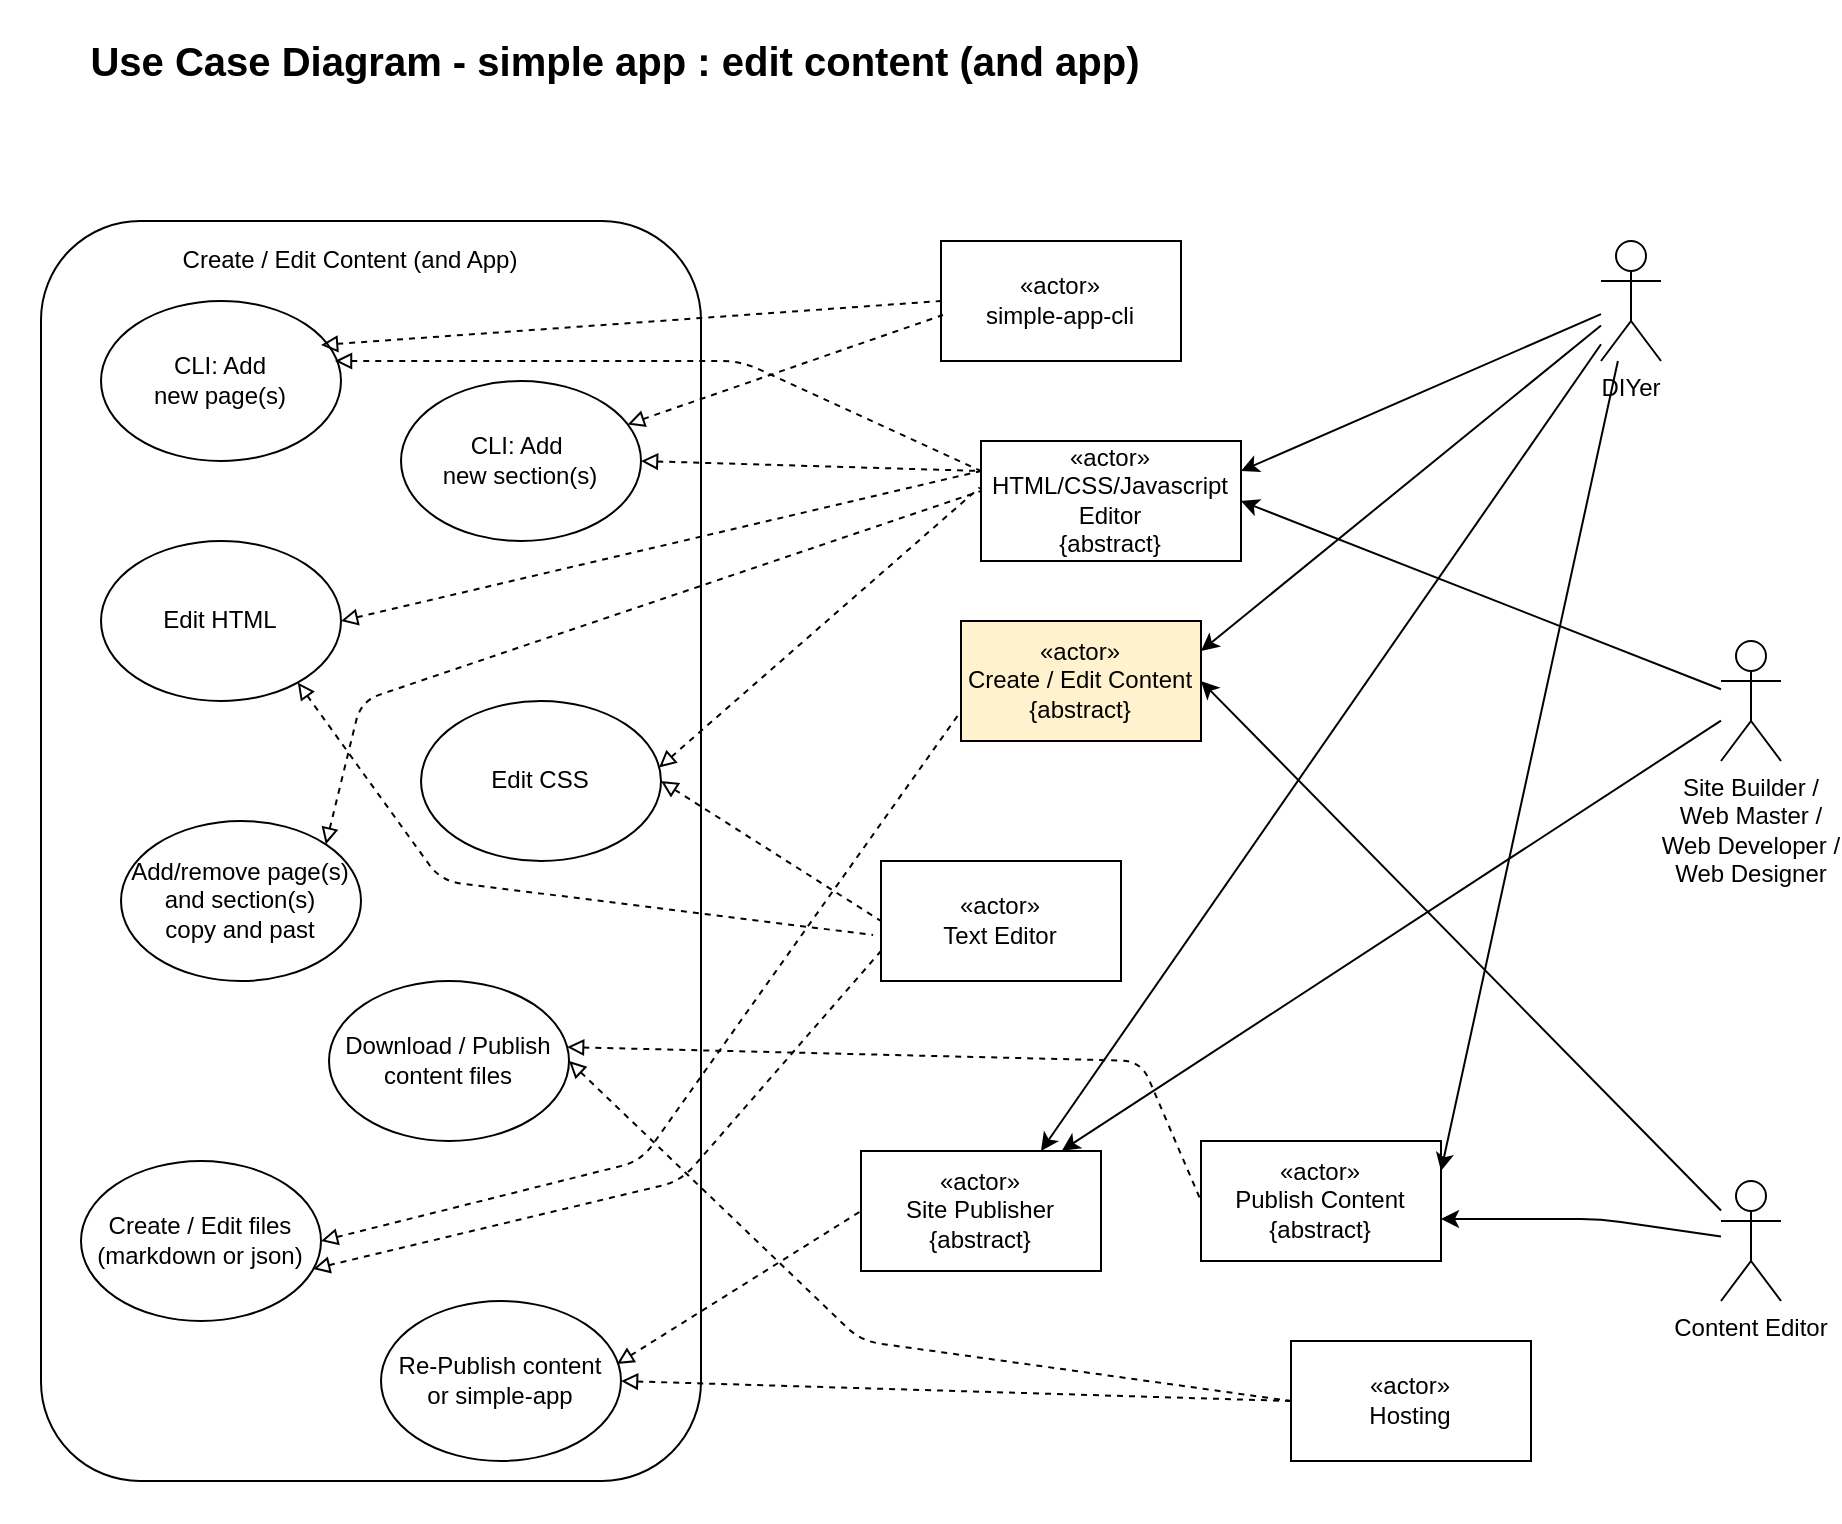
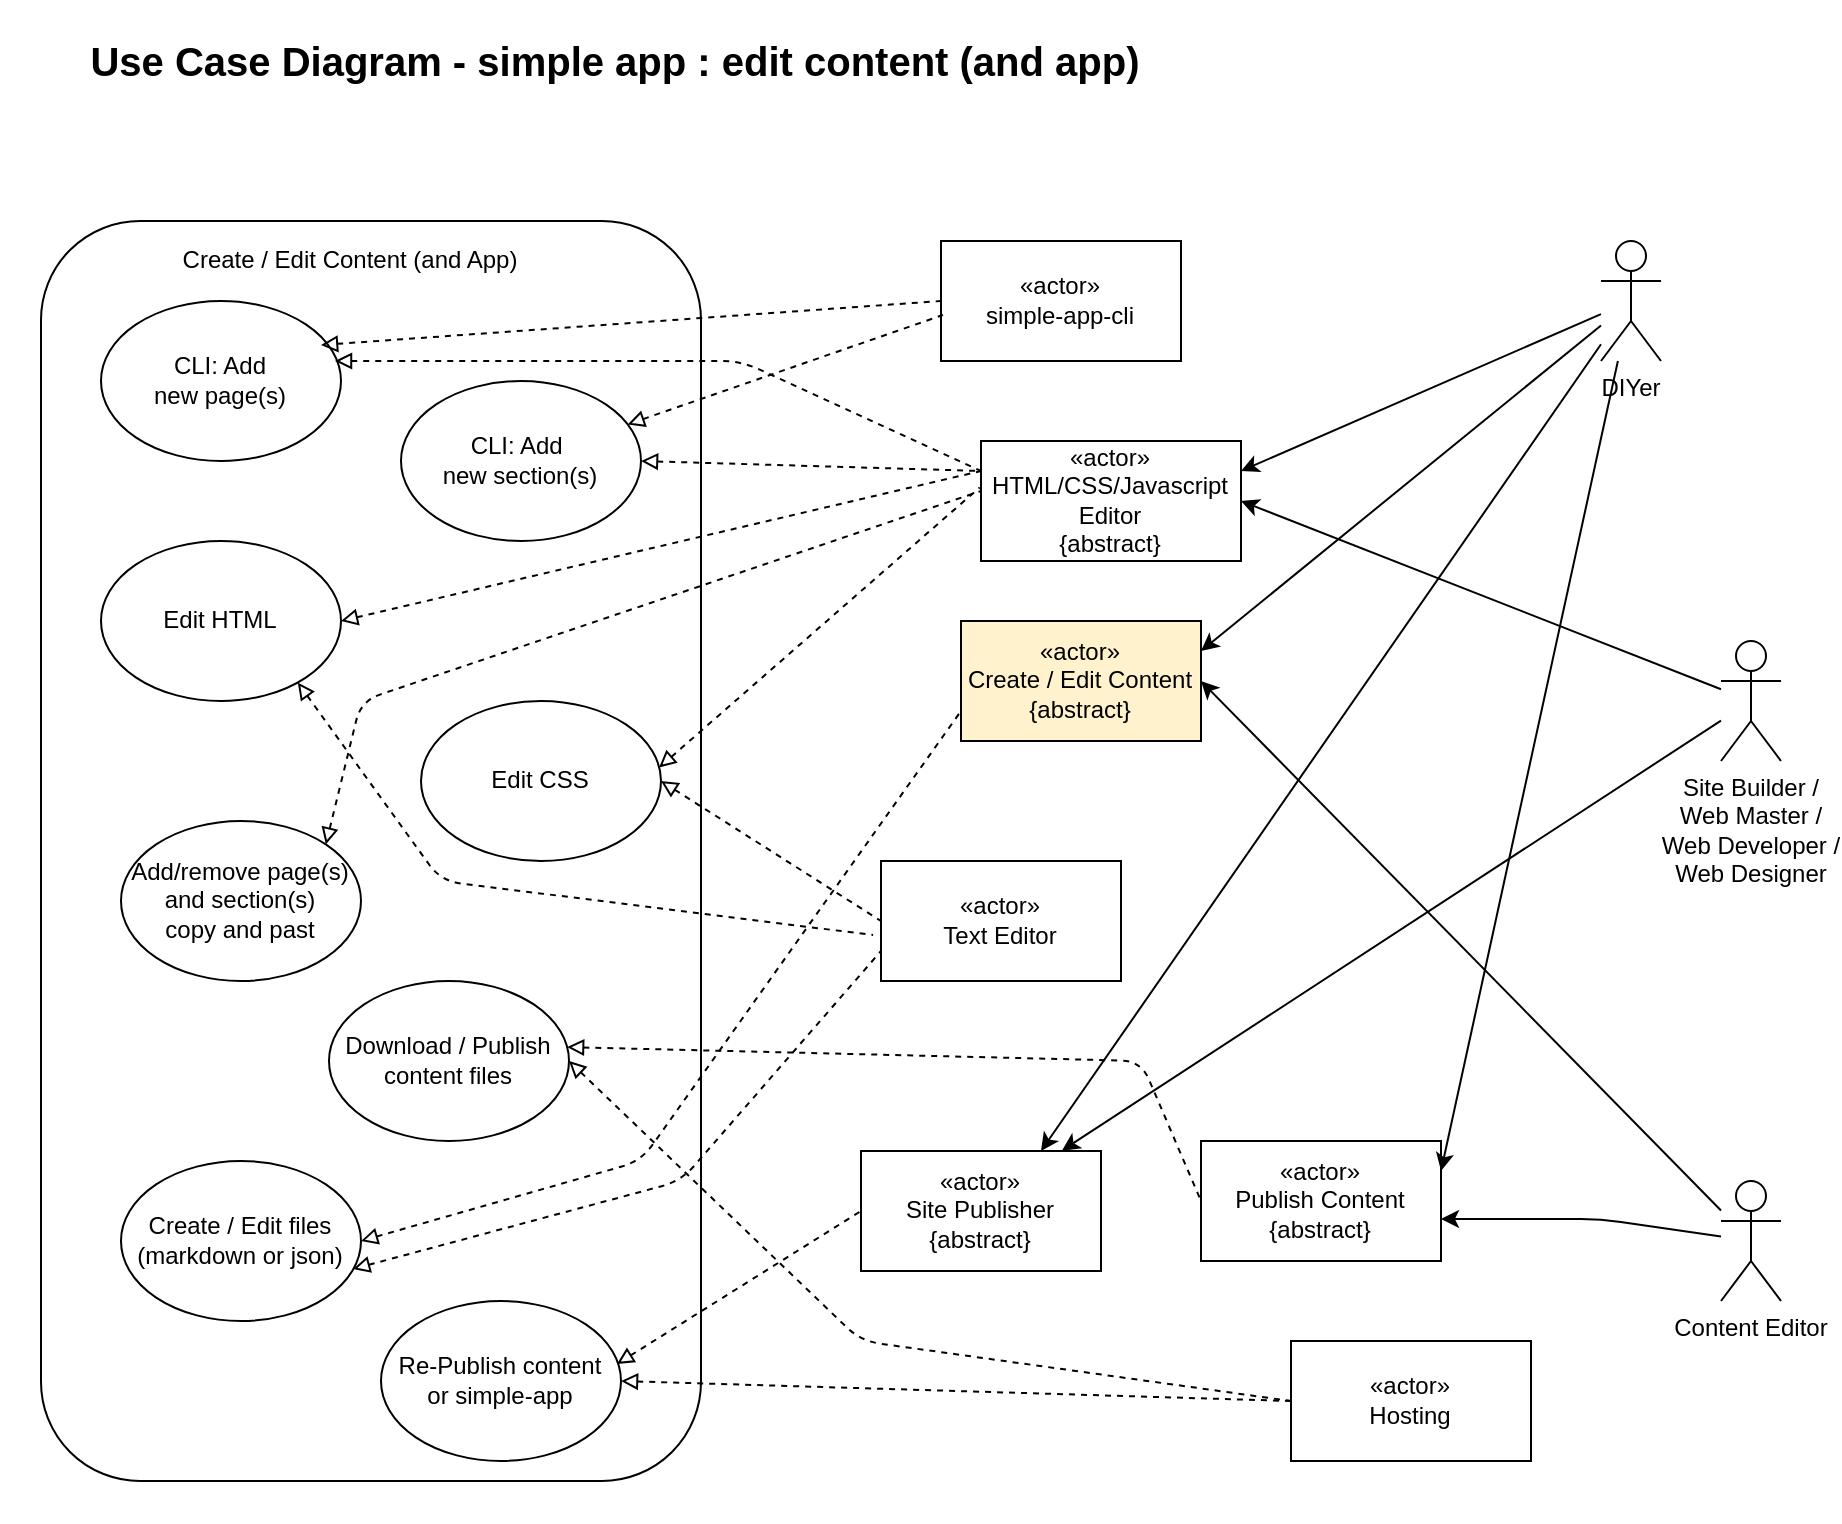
node "Create / Edit files (markdown or json)": moved (201, 1241) -> (241, 1241)
